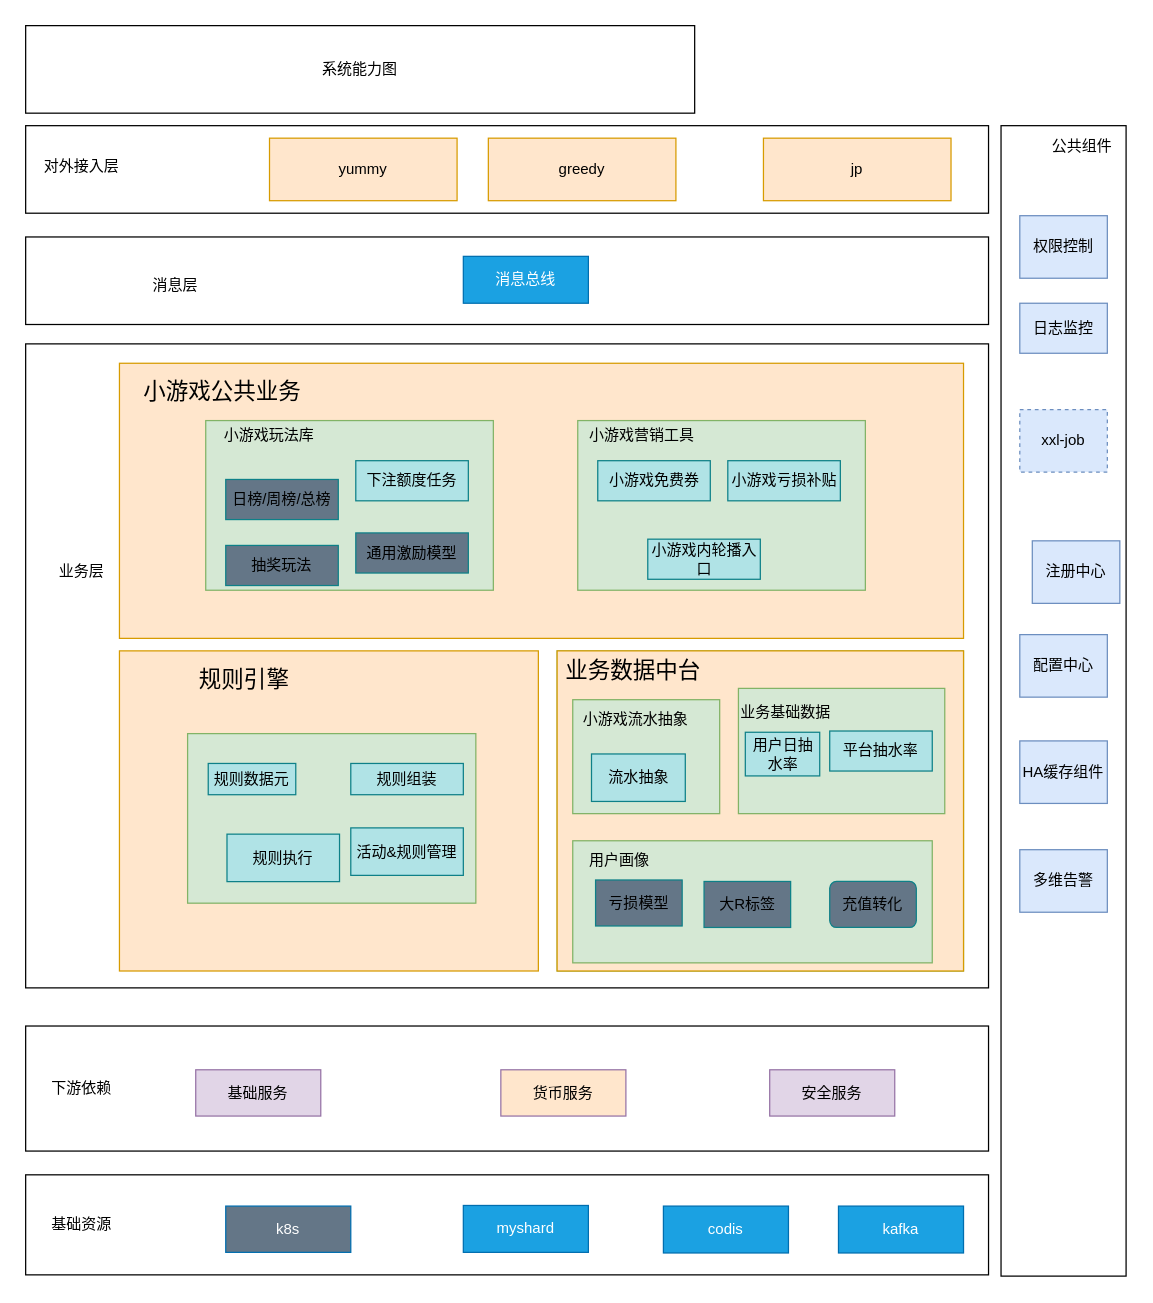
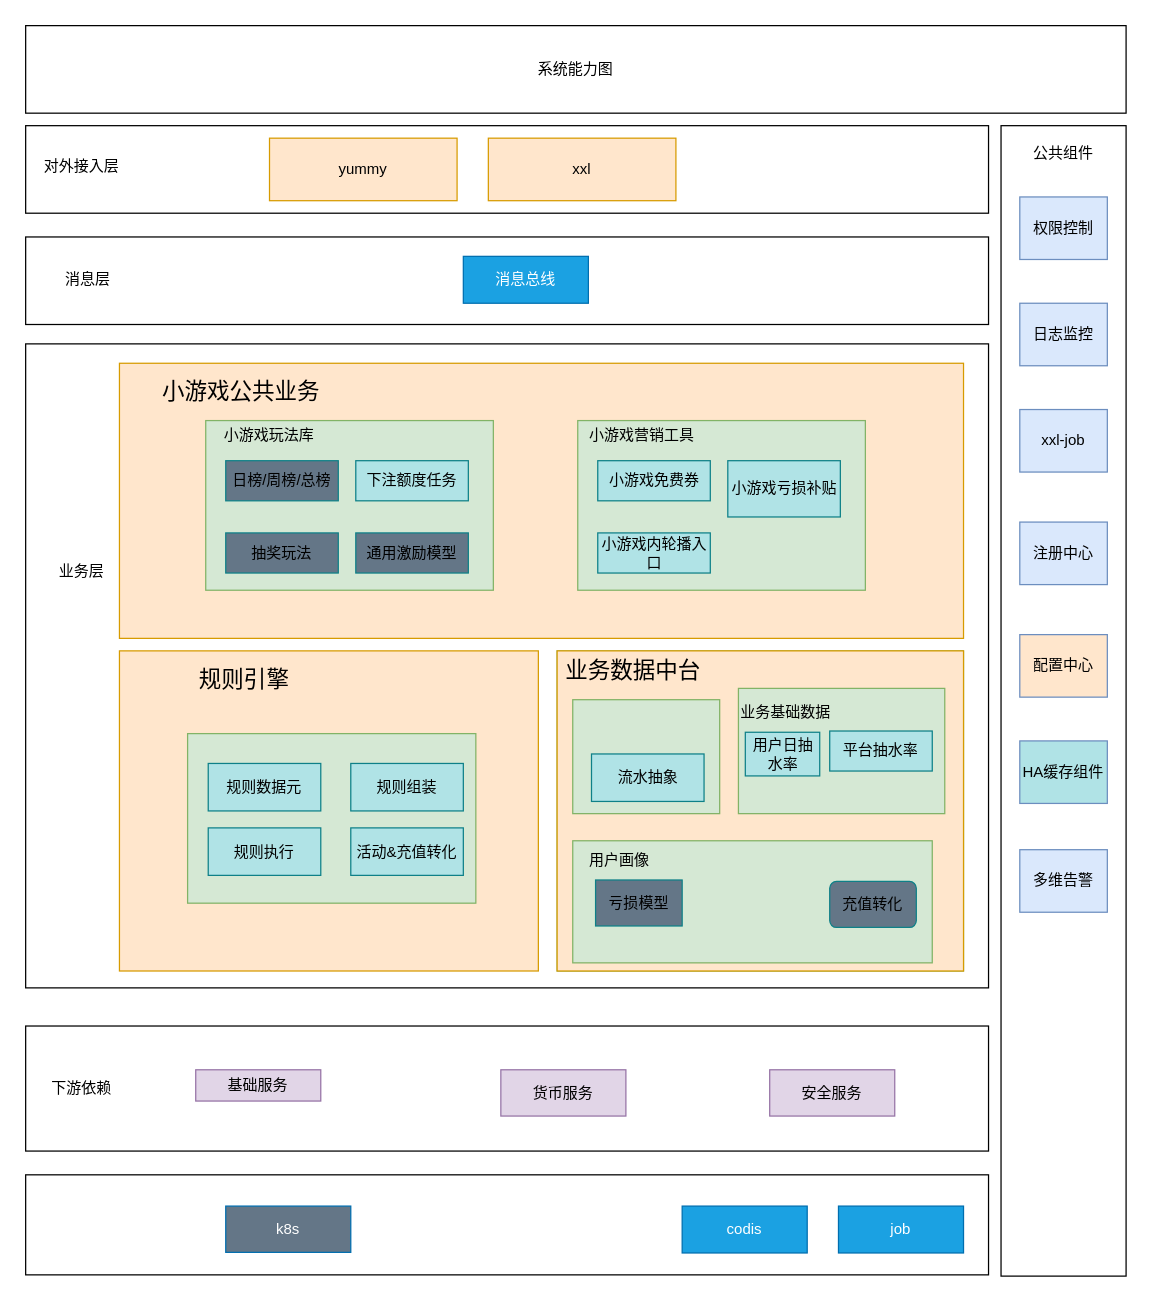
node "系统能力图": size 669x88 -> 1100x88
node "公共组件": moved (1082, 147) -> (1063, 153)
node "greedy": label "greedy" -> "xxl"
node "jp": removed
node "权限控制": moved (1063, 247) -> (1063, 228)
node "消息层": moved (176, 286) -> (88, 280)
node "日志监控": size 88x50 -> 88x63
node "小游戏公共业务": moved (223, 392) -> (241, 392)
node "xxl-job": style dashed -> solid
node "小游戏亏损补贴": size 113x40 -> 113x56
node "日榜/周榜/总榜": moved (282, 499) -> (282, 481)
node "小游戏内轮播入口": moved (704, 559) -> (654, 553)
node "抽奖玩法": moved (282, 565) -> (282, 553)
node "注册中心": moved (1076, 572) -> (1063, 553)
node "配置中心": fillcolor #dae8fc -> #ffe6cc
node "小游戏流水抽象": removed
node "HA缓存组件": fillcolor #dae8fc -> #b0e3e6
node "流水抽象": size 94x47 -> 113x47
node "规则数据元": size 88x31 -> 113x47
node "规则组装": size 113x31 -> 113x47
node "活动&规则管理": label "活动&规则管理" -> "活动&充值转化"
node "规则执行": moved (283, 858) -> (264, 851)
node "大R标签": removed
node "基础服务": size 125x46 -> 125x31
node "货币服务": fillcolor #ffe6cc -> #e1d5e7
node "基础资源": removed
node "myshard": removed
node "codis": moved (726, 1229) -> (744, 1229)
node "kafka": label "kafka" -> "job"
